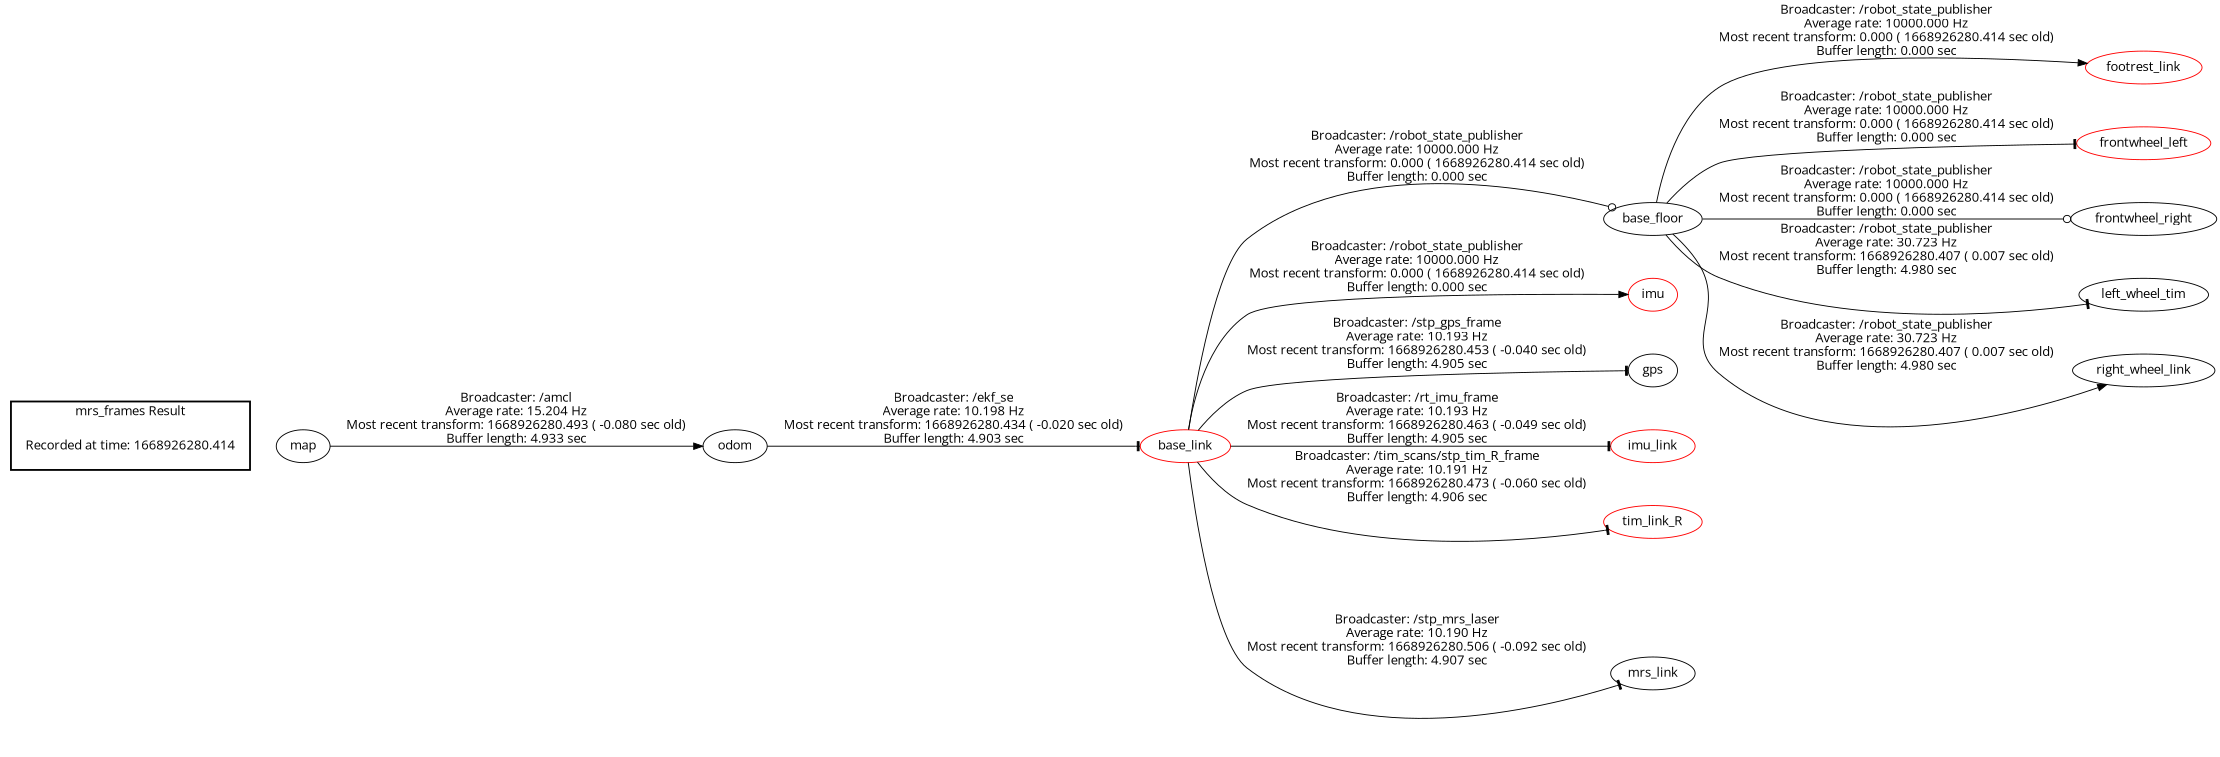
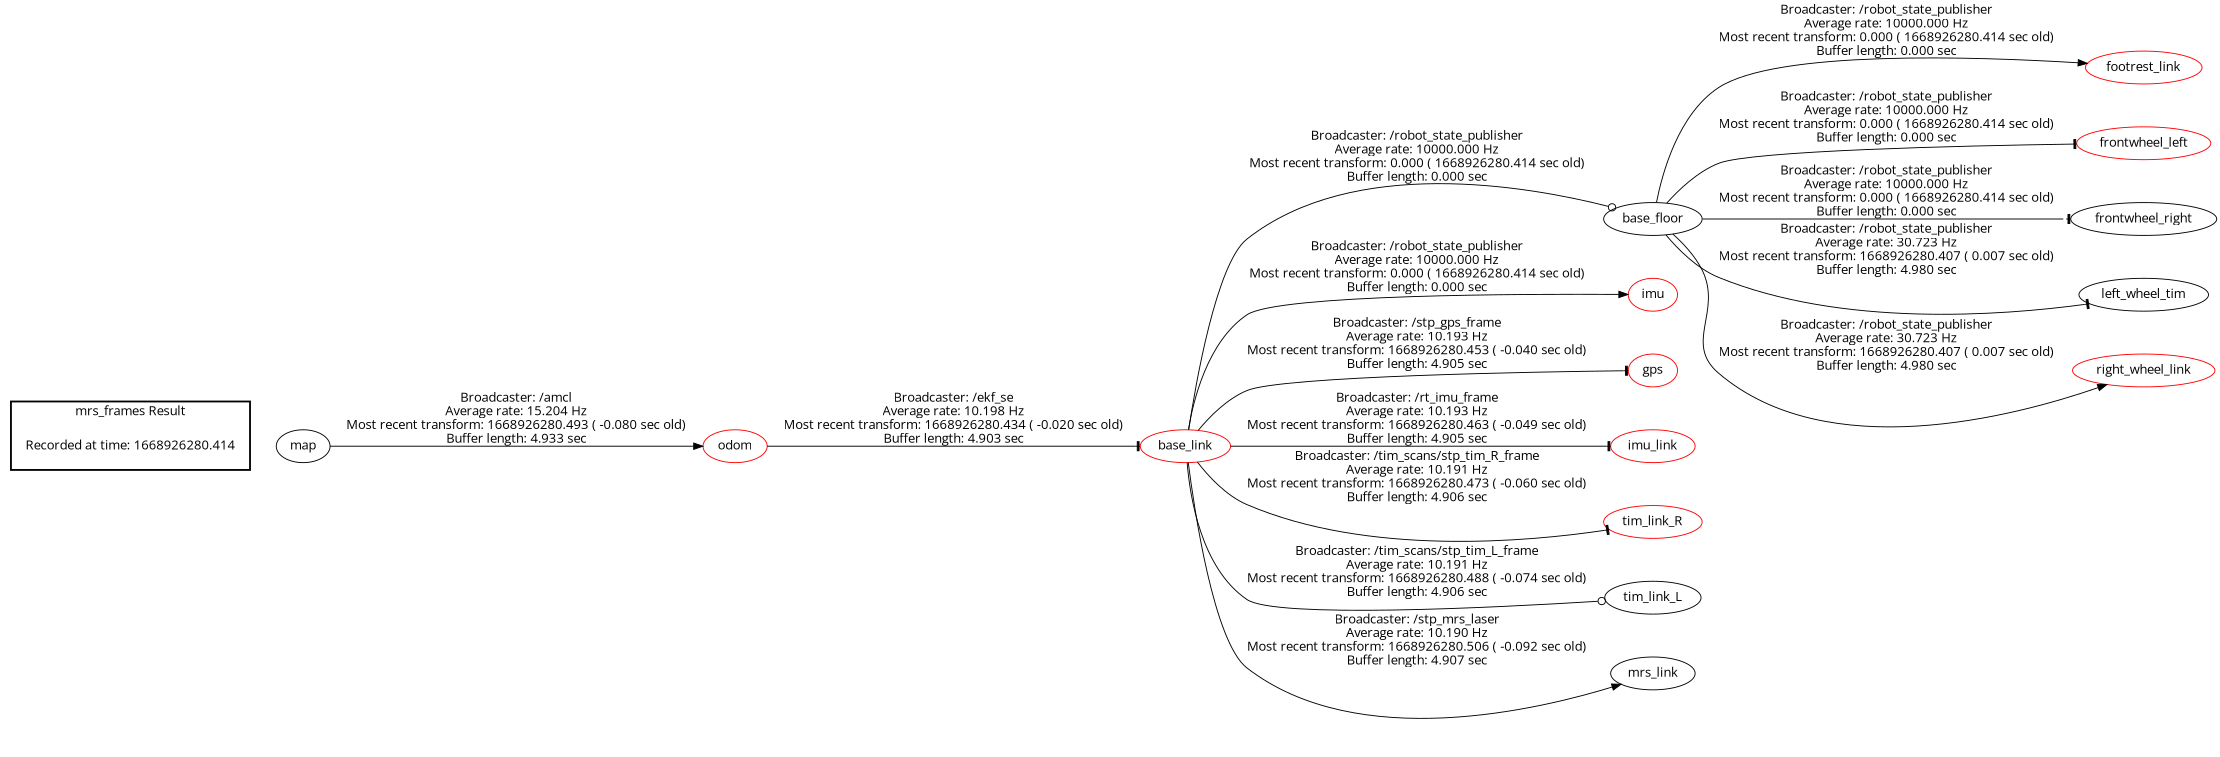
edge "base_floor" -> "frontwheel_right": arrowhead odot -> tee
node "gps": color black -> red
node "right_wheel_link": color black -> red
node "odom": color black -> red
node "tim_link_L": added
edge "base_link" -> "mrs_link": arrowhead tee -> normal
